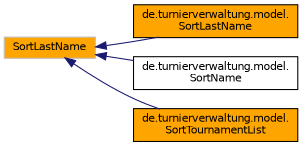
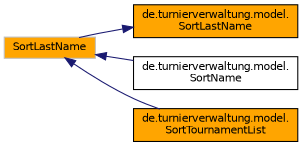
edge "de.turnierverwaltung.model. SortLastName" -> "SortLastName": reversed
